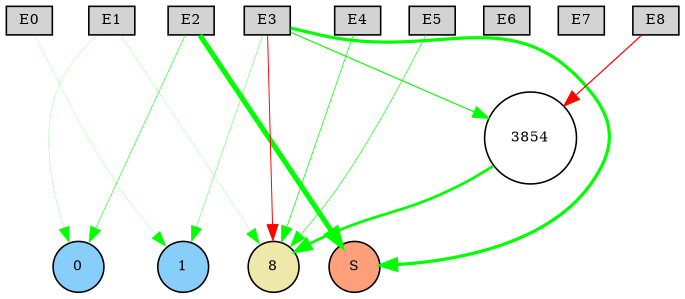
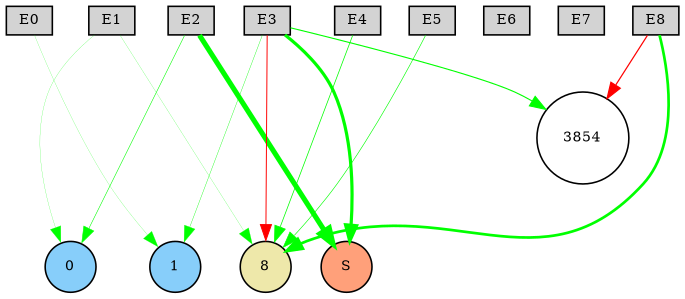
edge "3854" -> "8": now "E8" -> "8"
